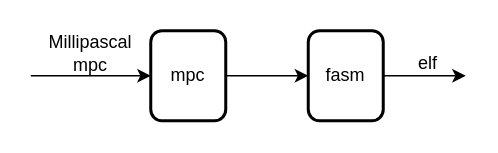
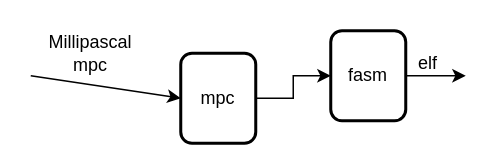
node "mpc": moved (188, 76) -> (218, 98)
node "fasm": moved (346, 76) -> (368, 76)
